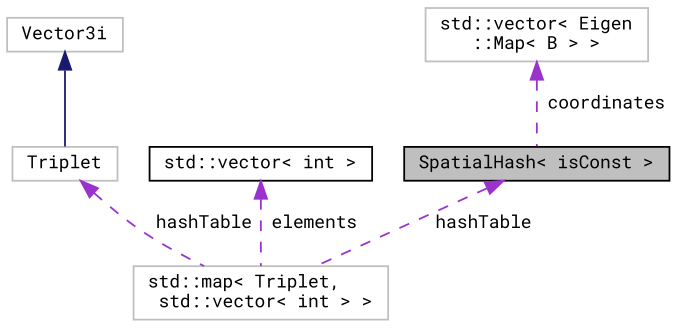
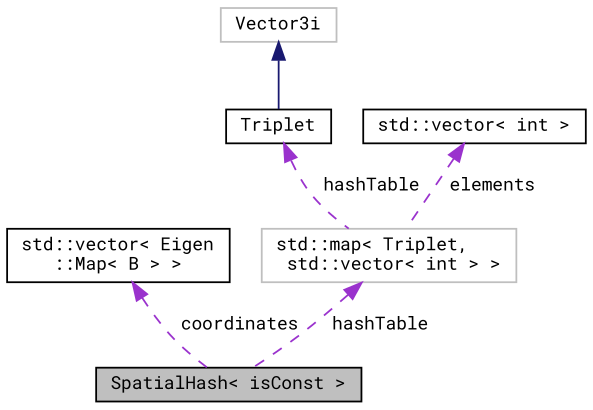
node "std::vector< Eigen ::Map< B > >": color grey75 -> black
node "Triplet": color grey75 -> black
edge "std::map< Triplet, std::vector< int > >" -> "SpatialHash< isConst >": reversed
